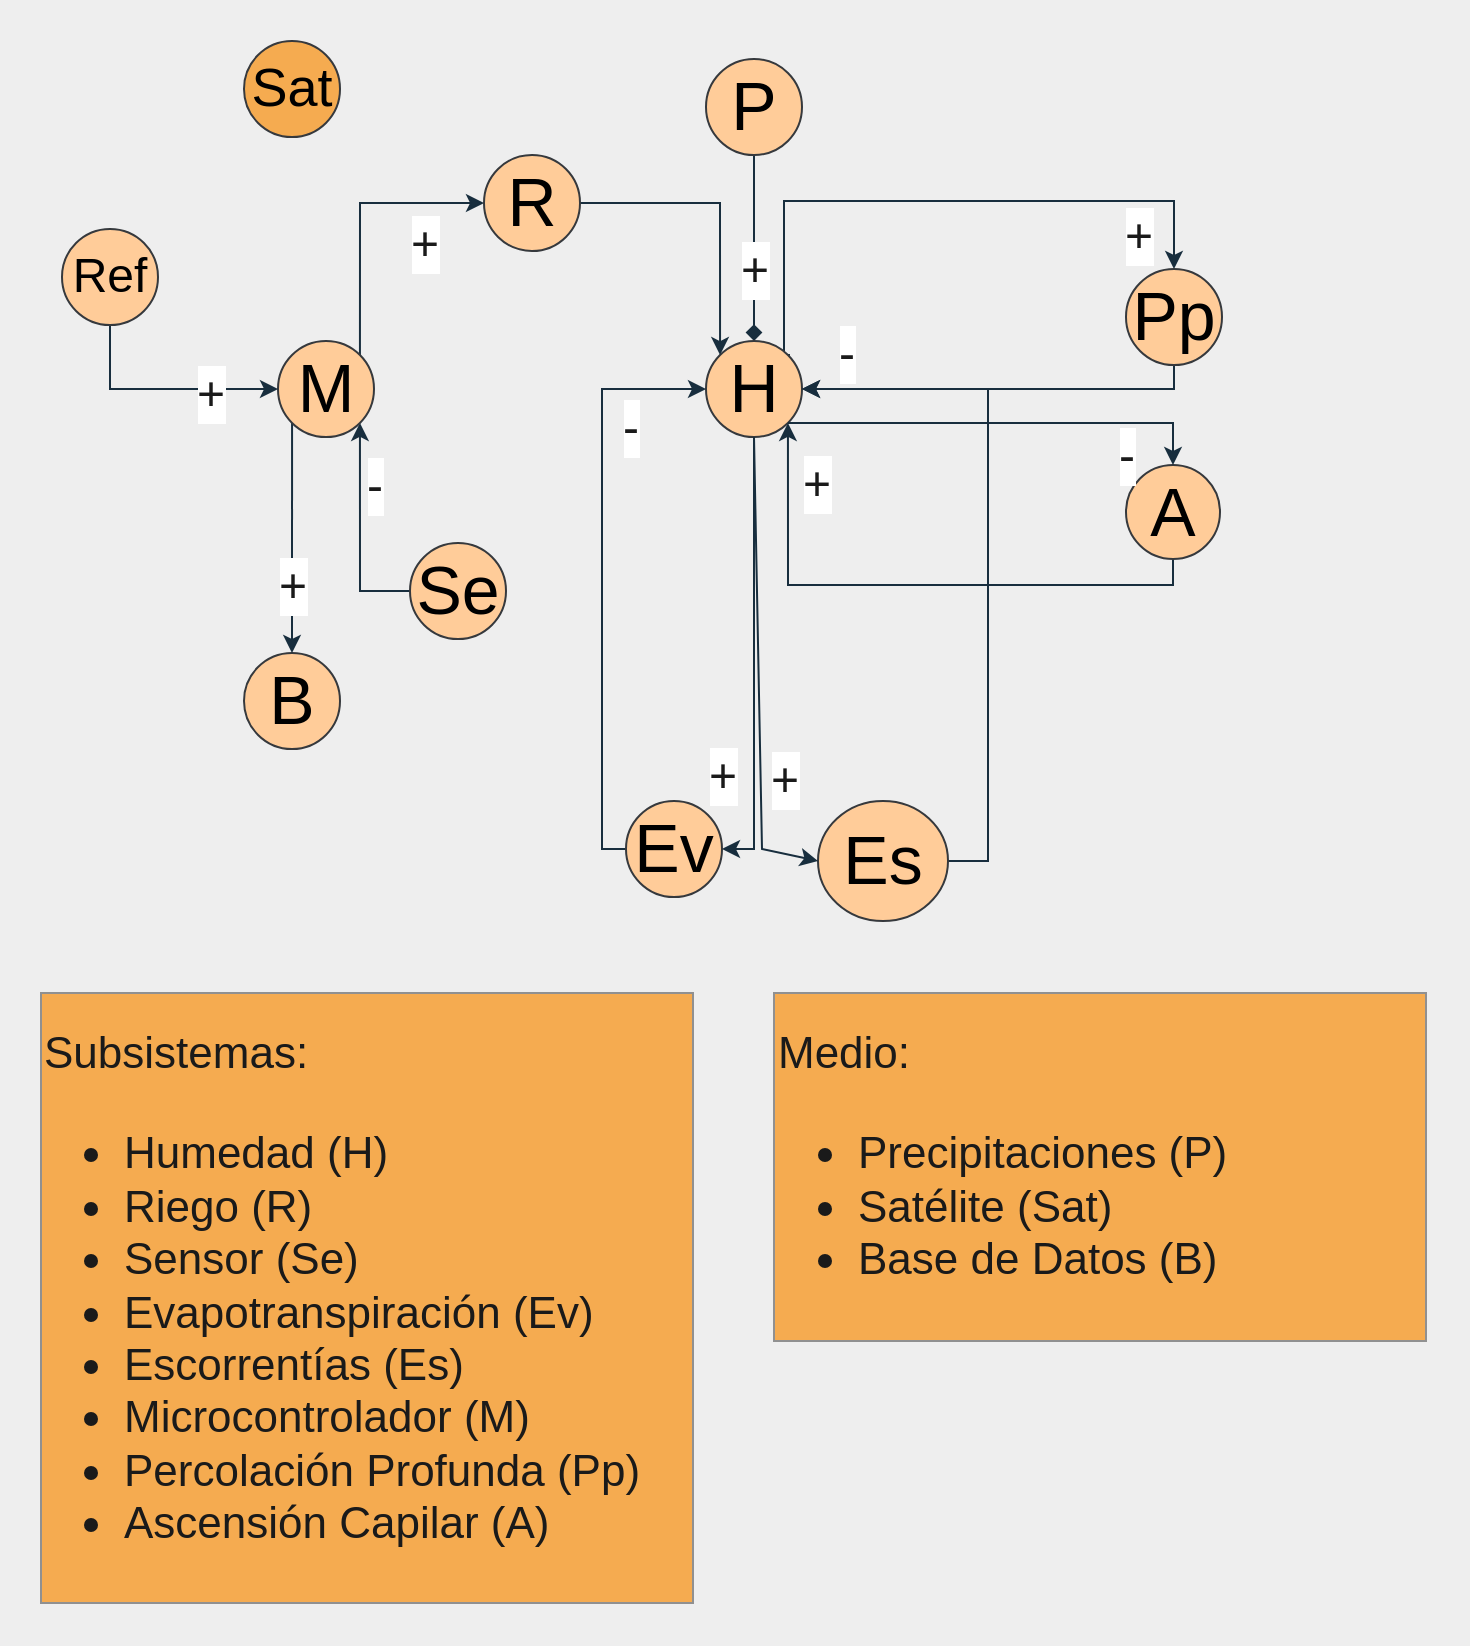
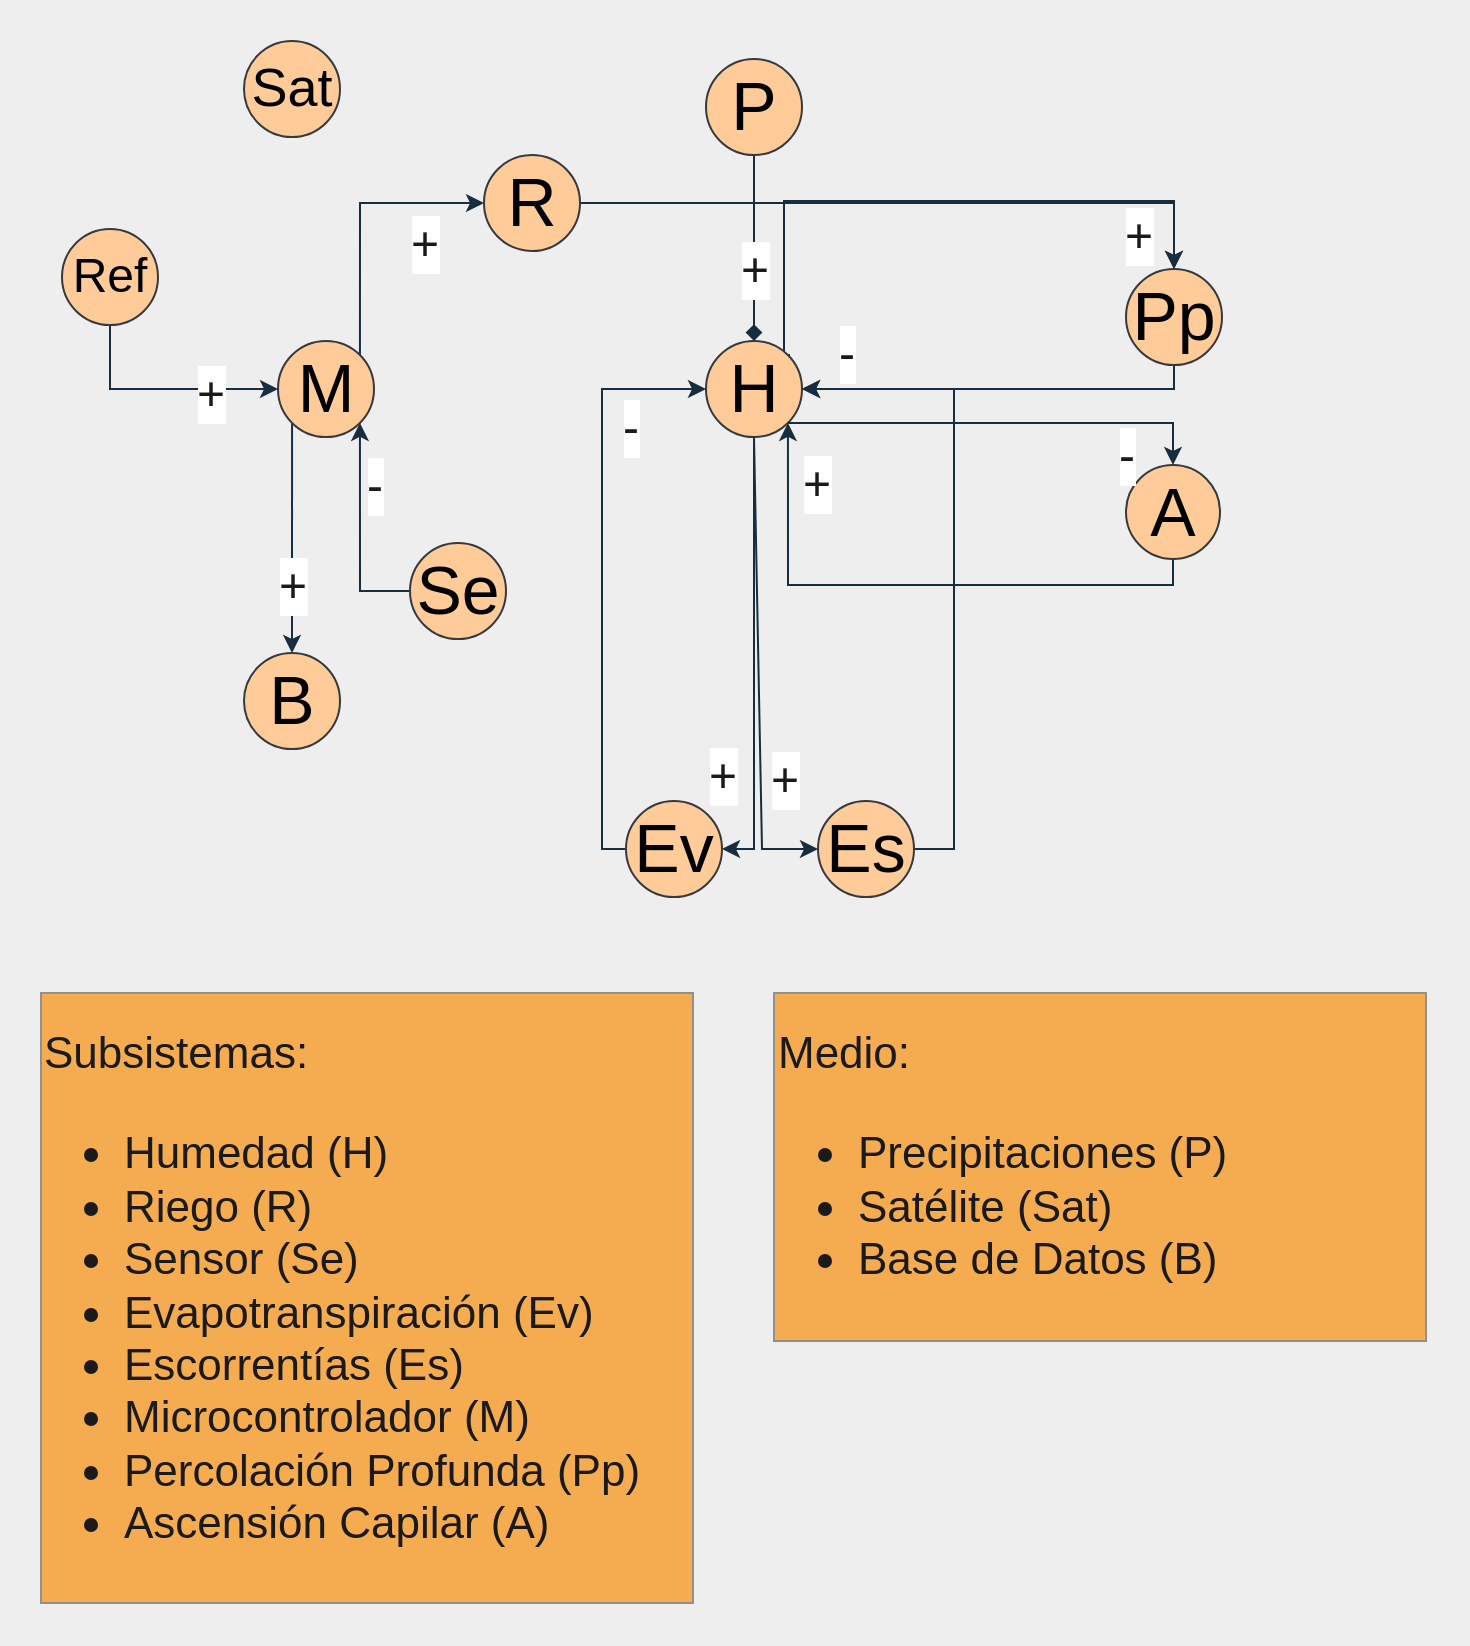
node "Sat": fillcolor #f5ab50 -> #ffcc99
edge "R" -> "H": now "R" -> "Pp"
node "Es": size 130x120 -> 96x96
